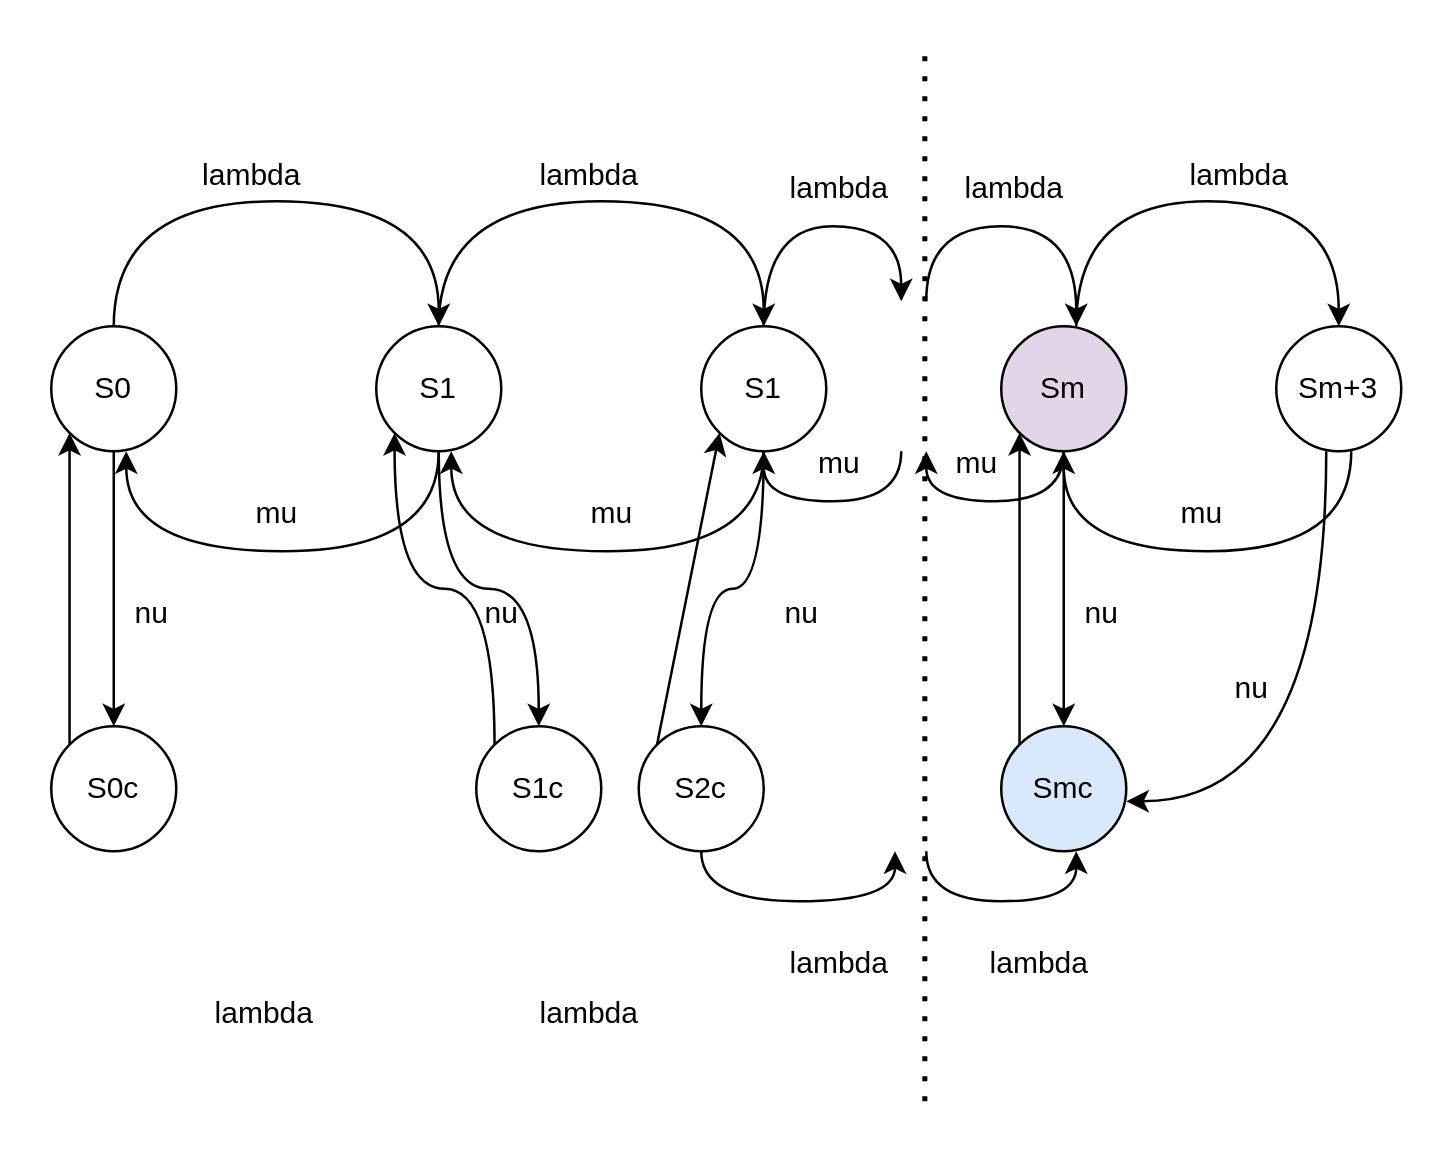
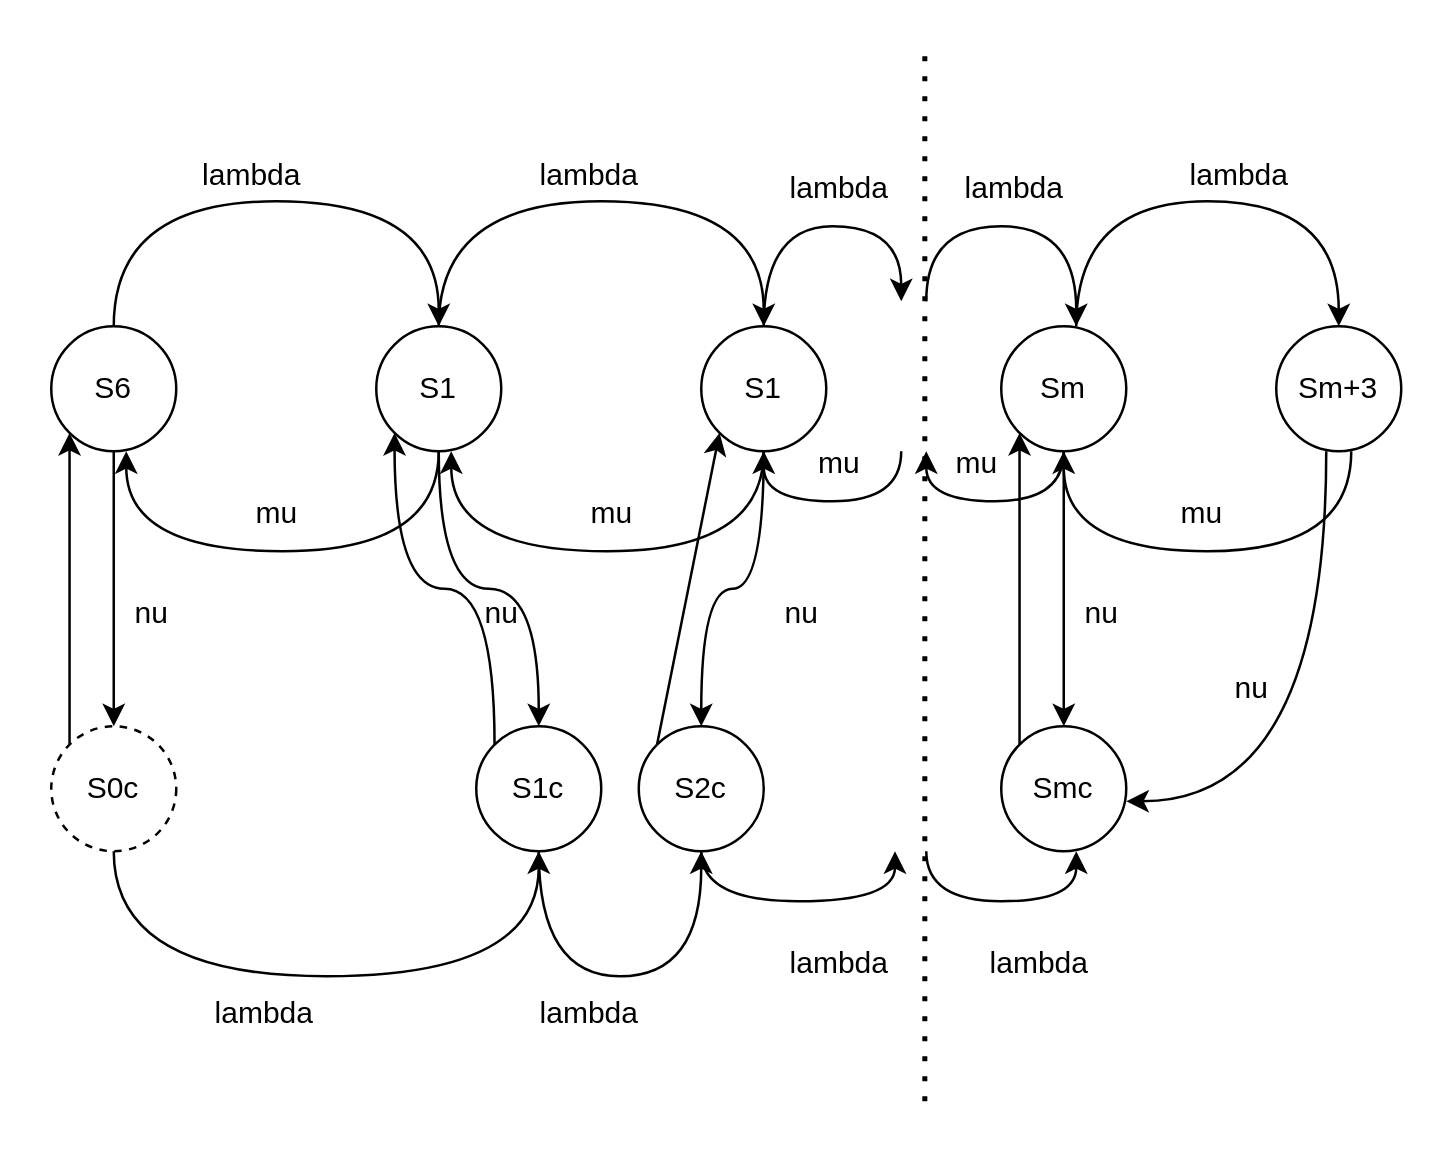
node "S0": label "S0" -> "S6"
node "Sm": fillcolor #e1d5e7 -> #ffffff
node "S0c": style solid -> dashed
node "Smc": fillcolor #dae8fc -> #ffffff
edge "S0c" -> "S1c": added
edge "S1c" -> "S2c": added
